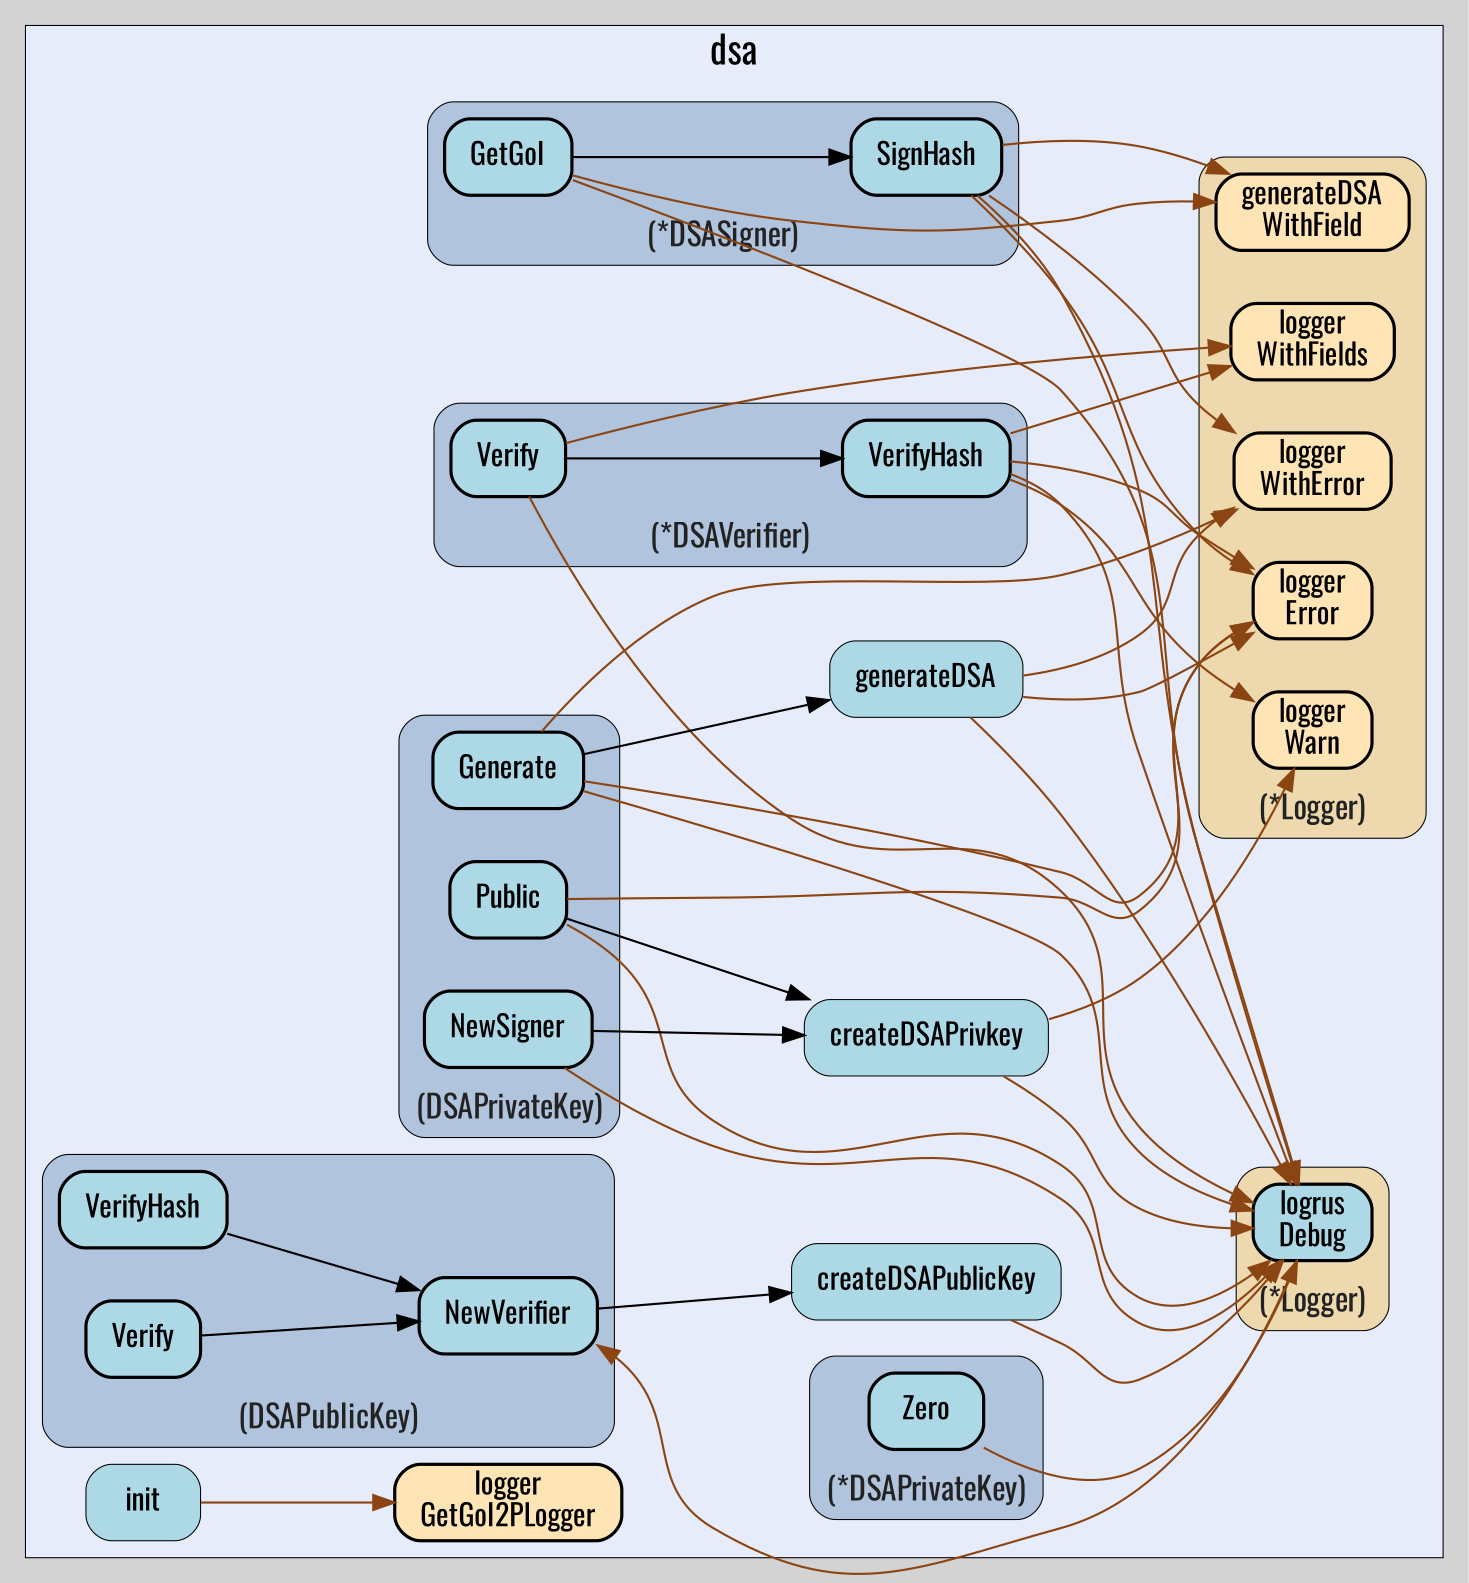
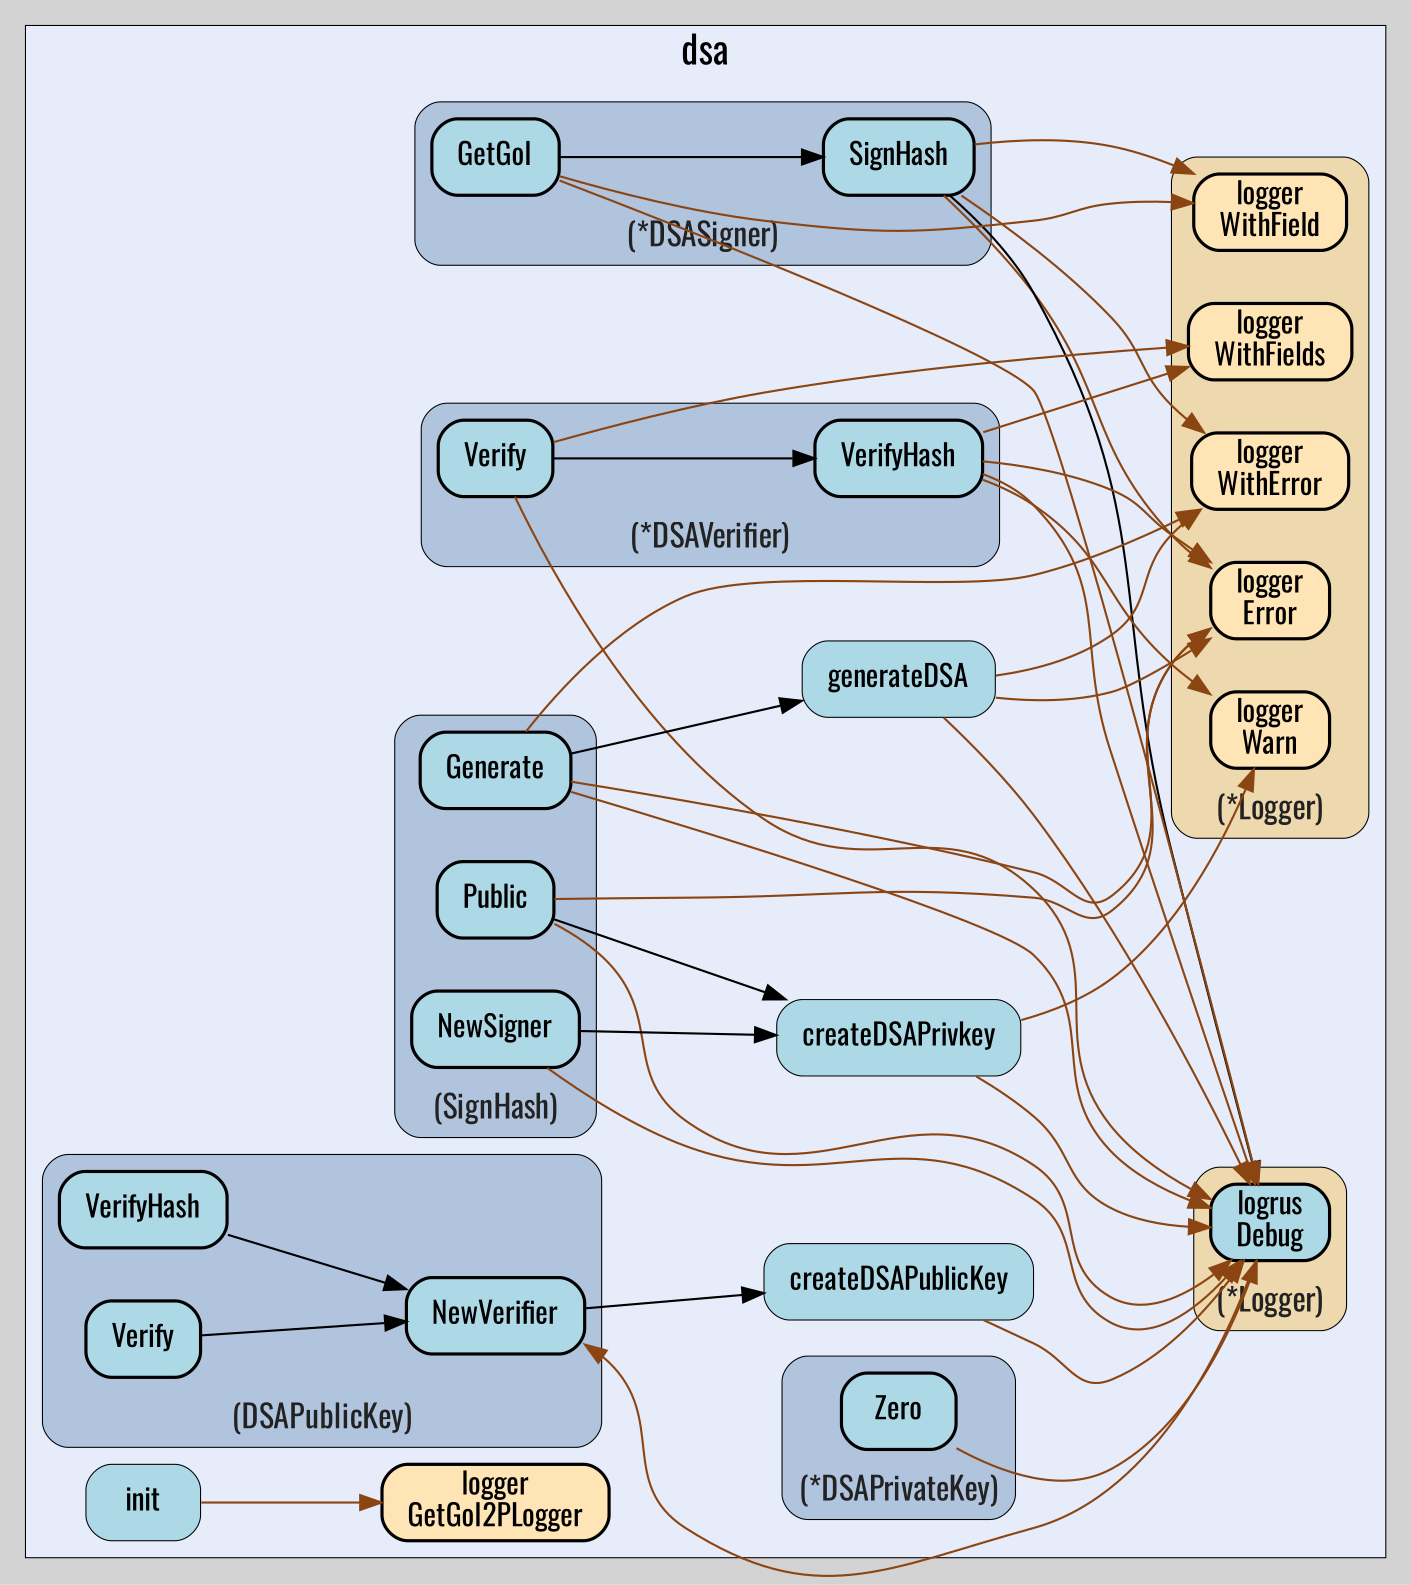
node "generateDSA WithField": label "generateDSA WithField" -> "logger WithField"
edge "SignHash" -> "logrus Debug": color saddlebrown -> black
cluster "(DSAPrivateKey)": label "(DSAPrivateKey)" -> "(SignHash)"
